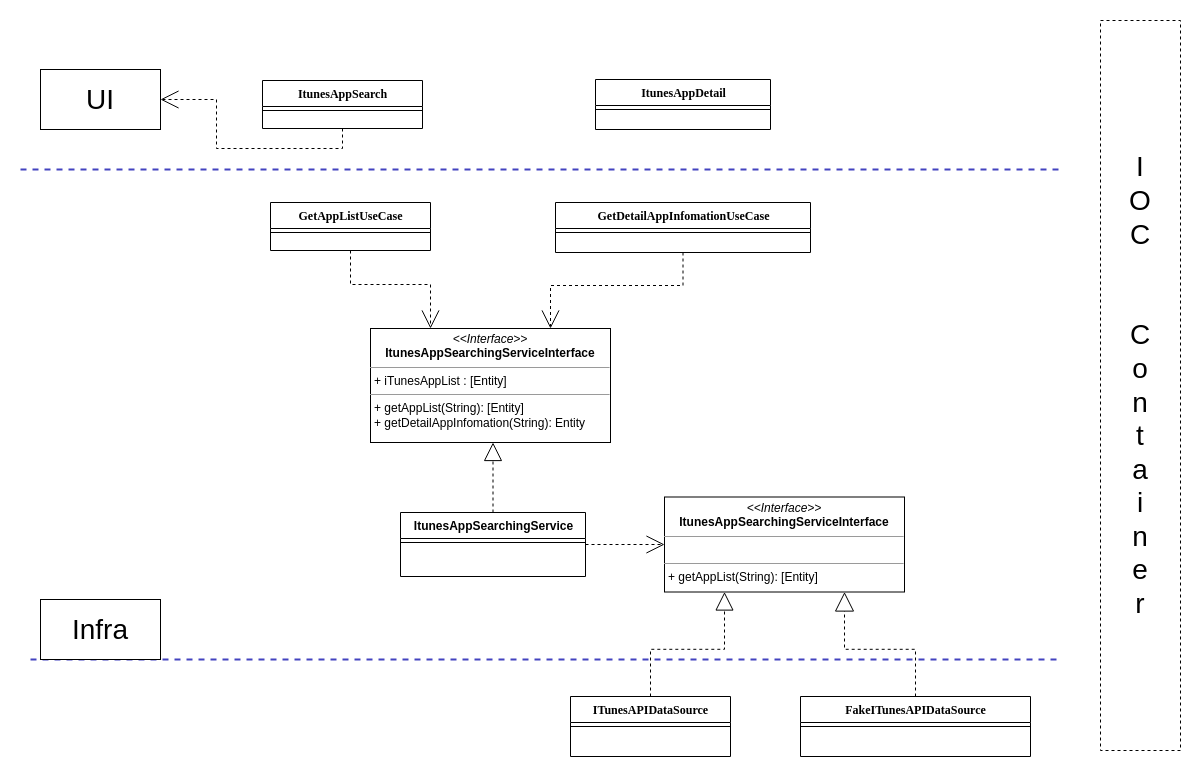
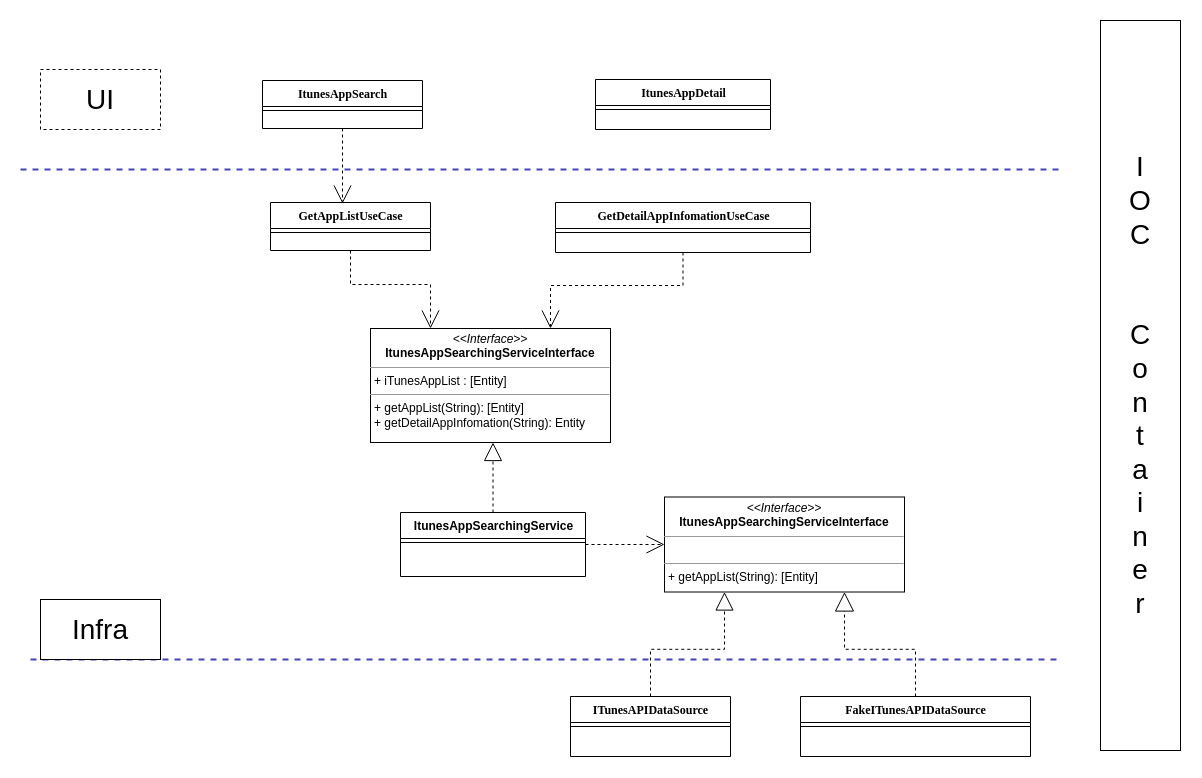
node "UI": style solid -> dashed
edge "ItunesAppSearch" -> "UI": now "ItunesAppSearch" -> "GetAppListUseCase"
node "I O C C o n t a i n e r": style dashed -> solid
